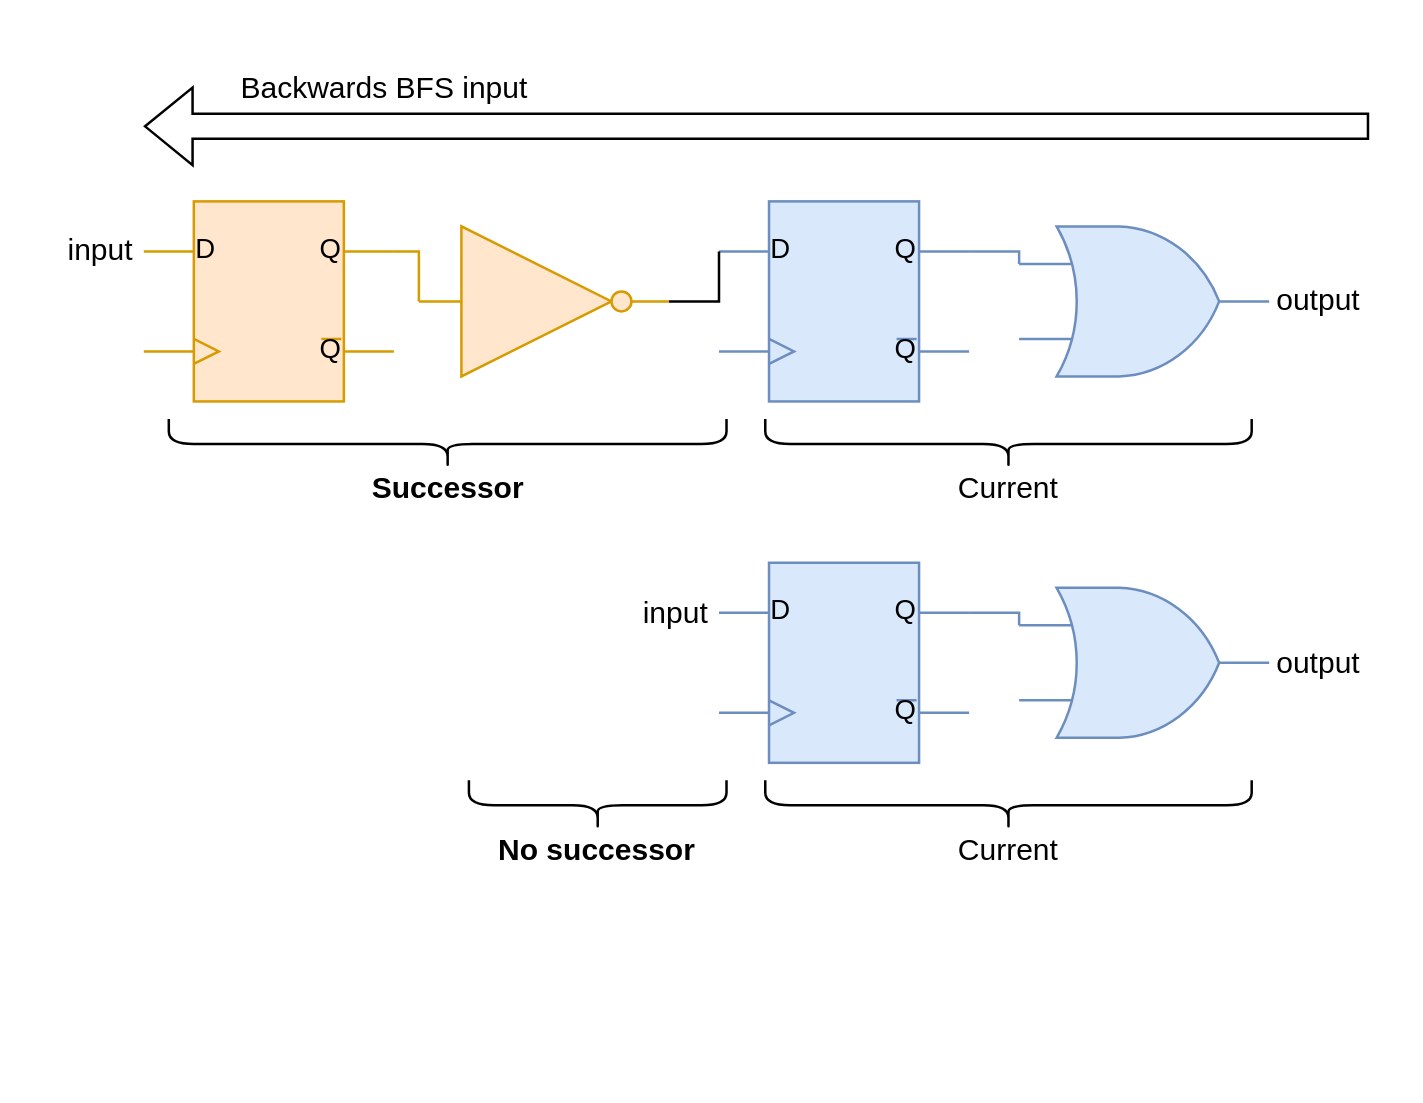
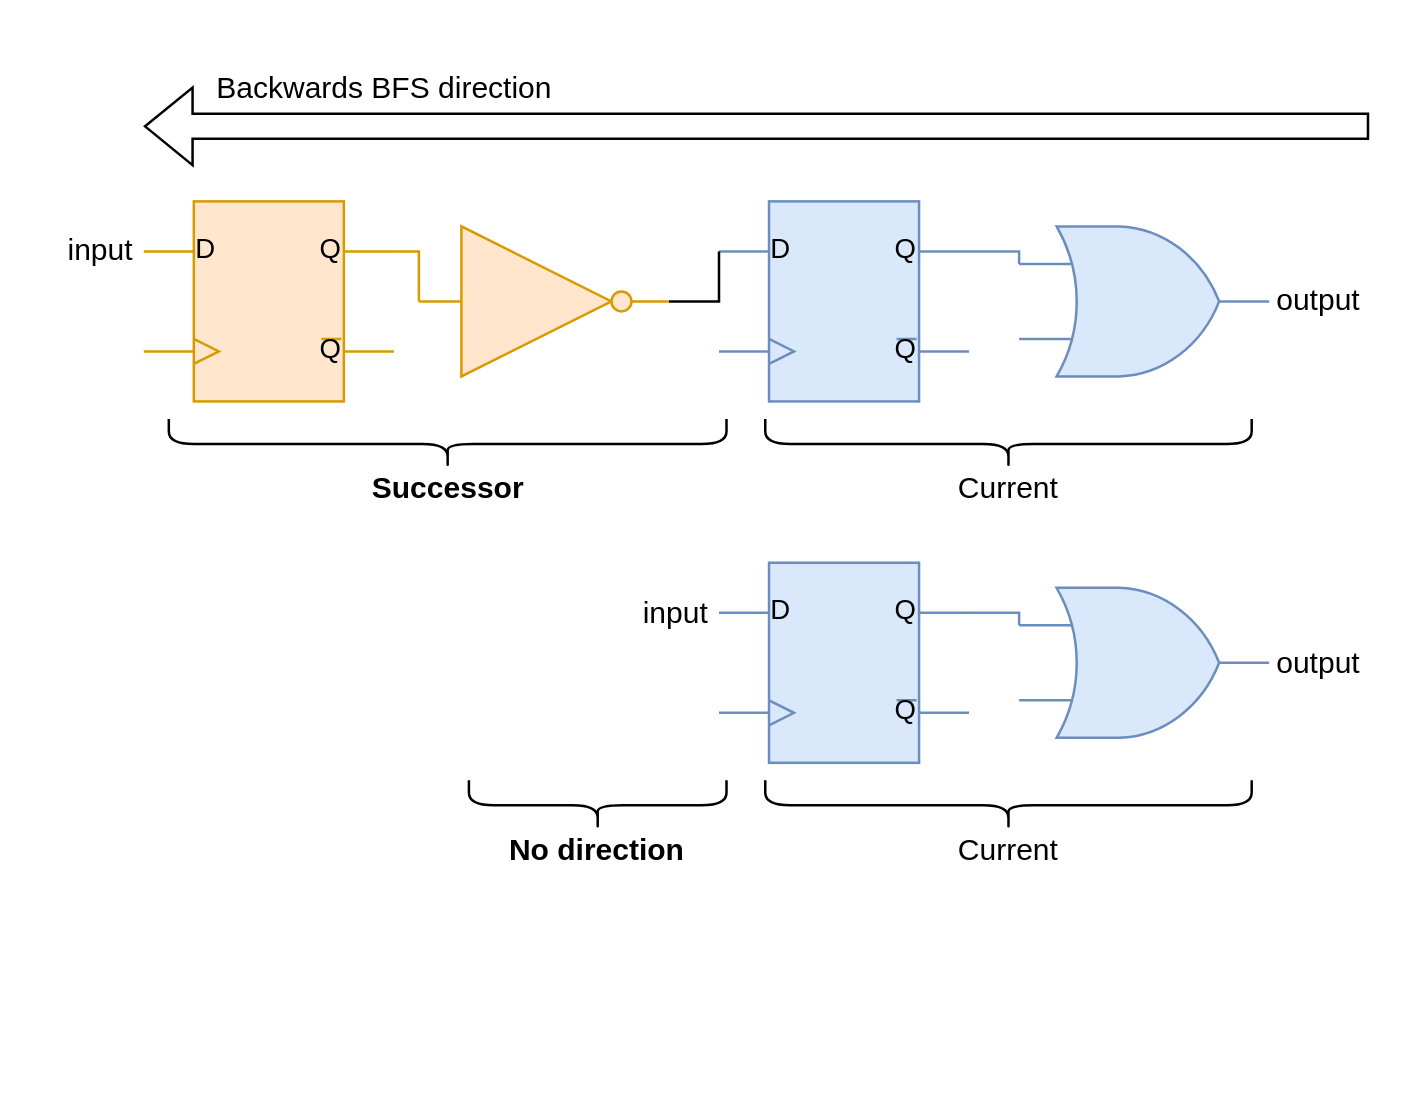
node "Backwards BFS input": label "Backwards BFS input" -> "Backwards BFS direction"
node "No successor": label "No successor" -> "No direction"
